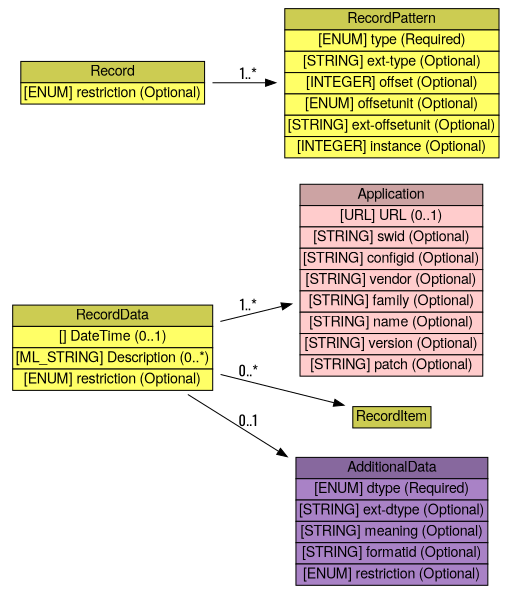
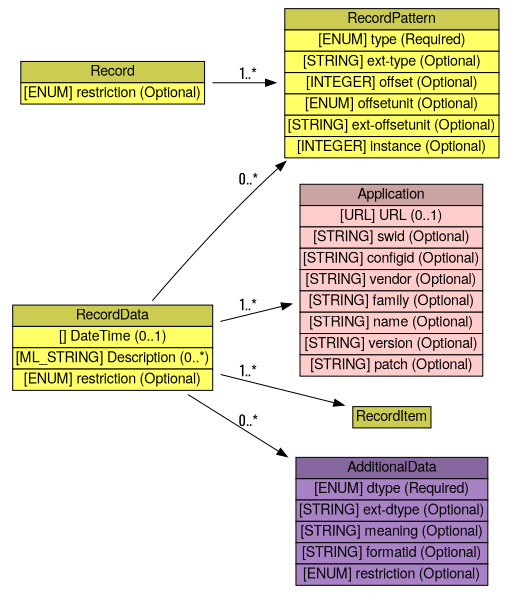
edge "RecordData" -> "RecordPattern": added, label "0..*"
edge "RecordData" -> "RecordItem": label "0..*" -> "1..*"
edge "RecordData" -> "AdditionalData": label "0..1" -> "0..*"
